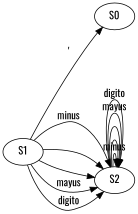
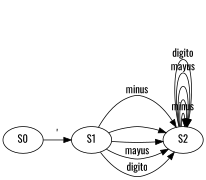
edge "S1" -> "S0": reversed
